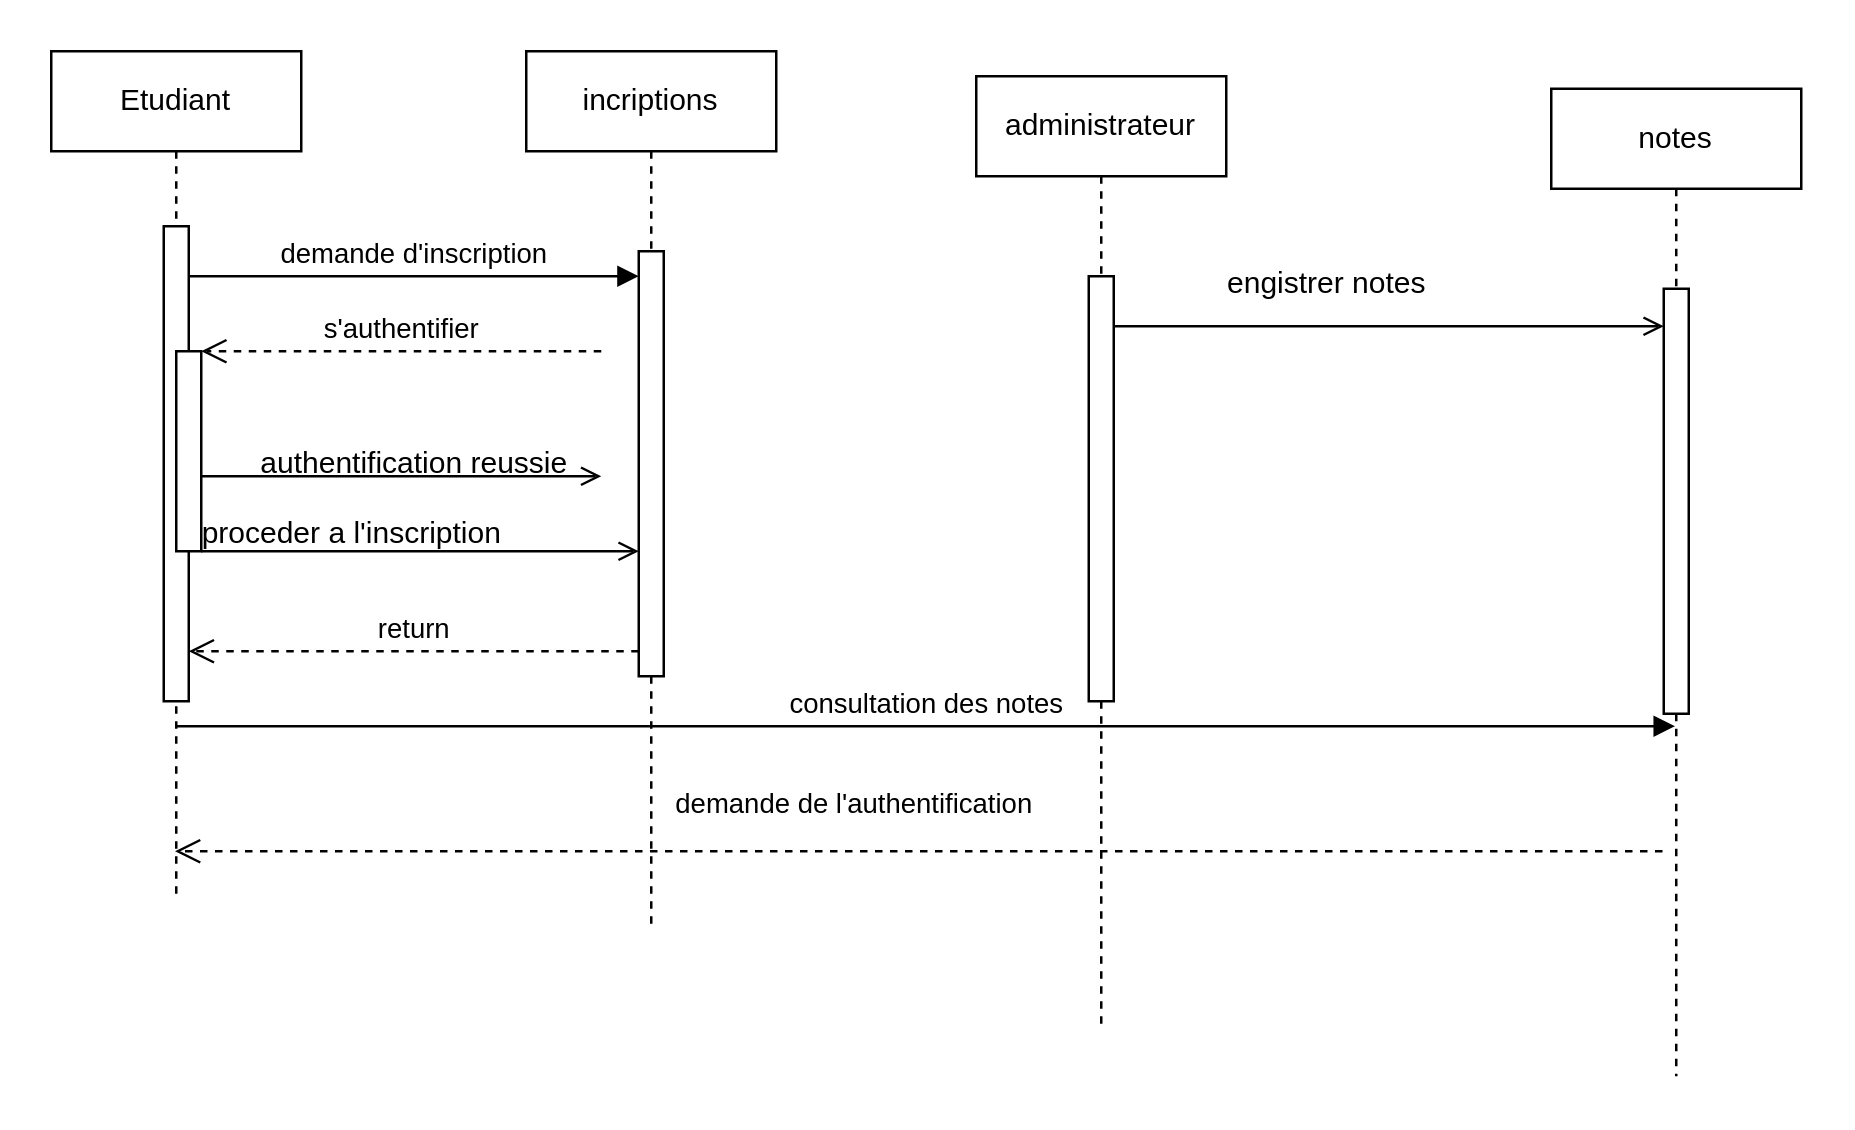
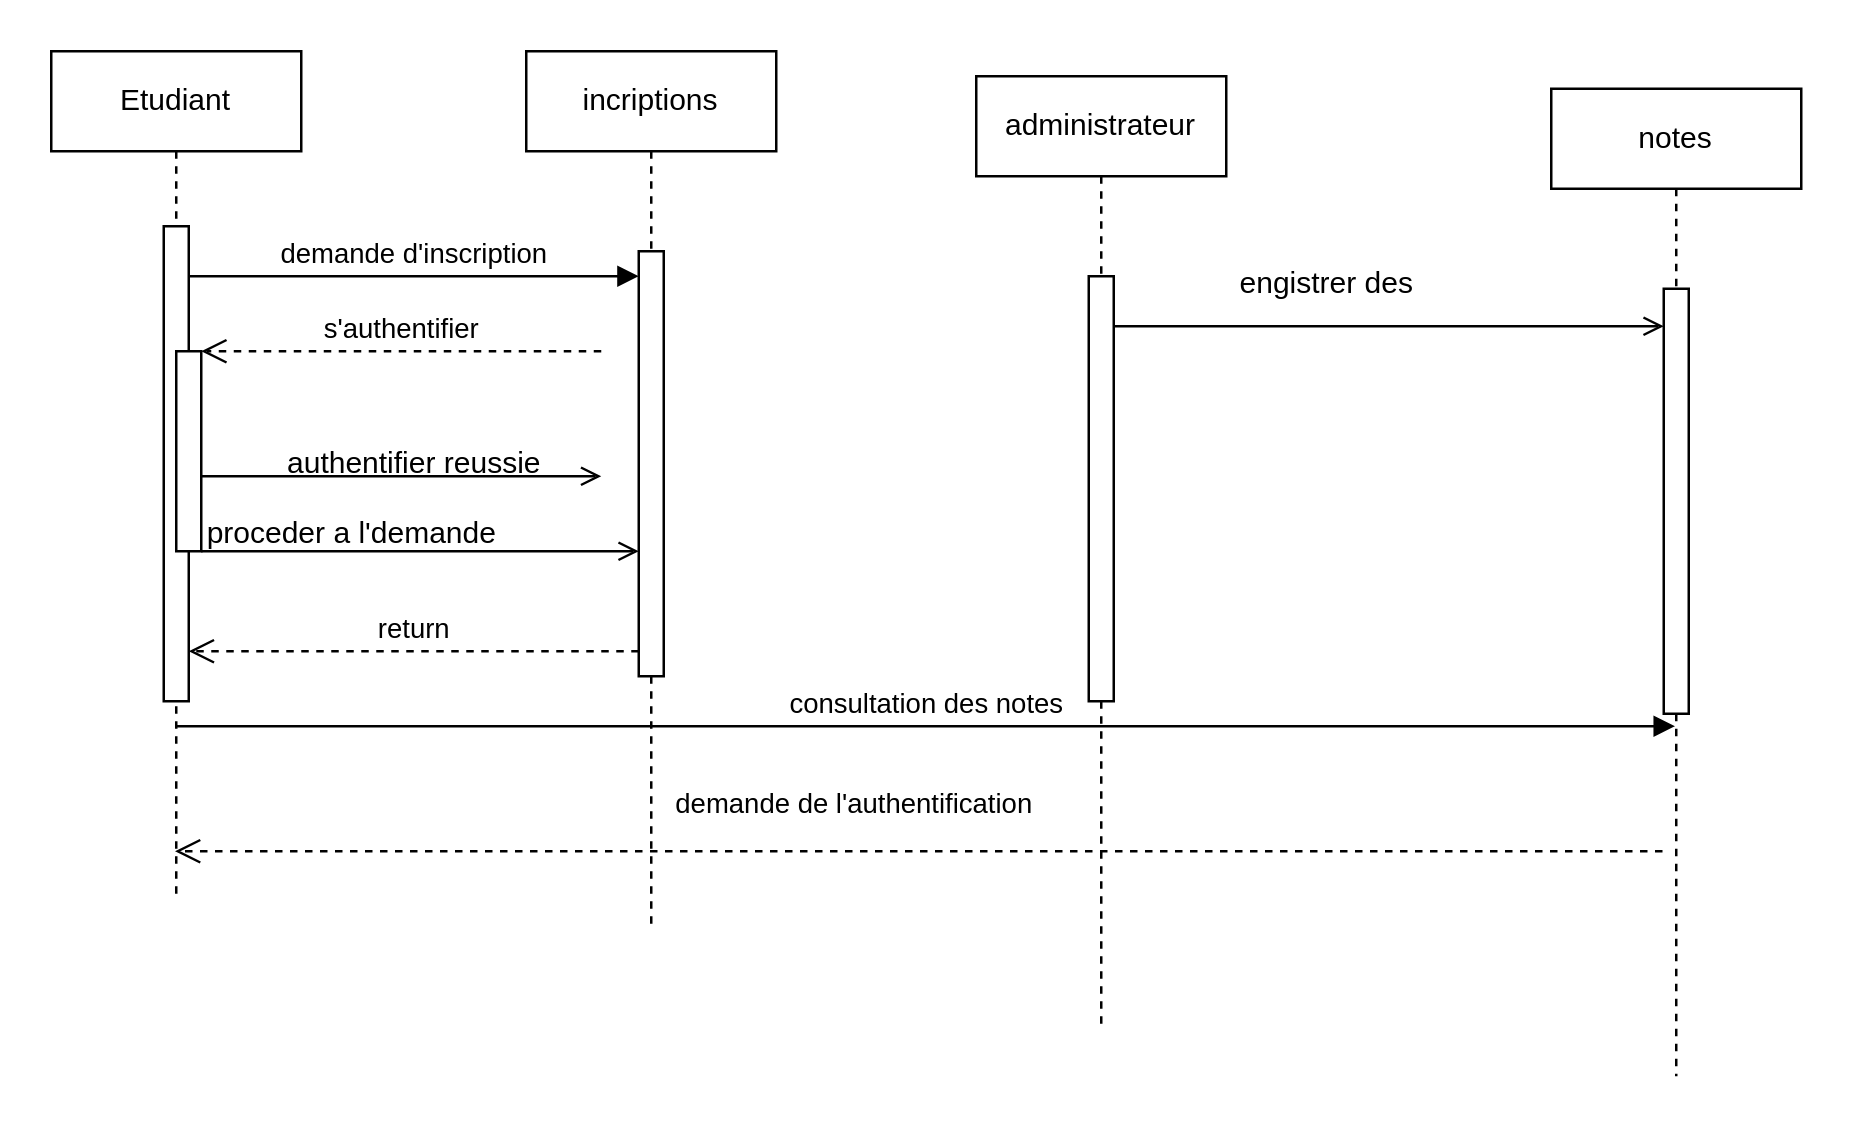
node "engistrer notes": label "engistrer notes" -> "engistrer des"
node "authentification reussie": label "authentification reussie" -> "authentifier reussie"
node "proceder a l'inscription": label "proceder a l'inscription" -> "proceder a l'demande"
